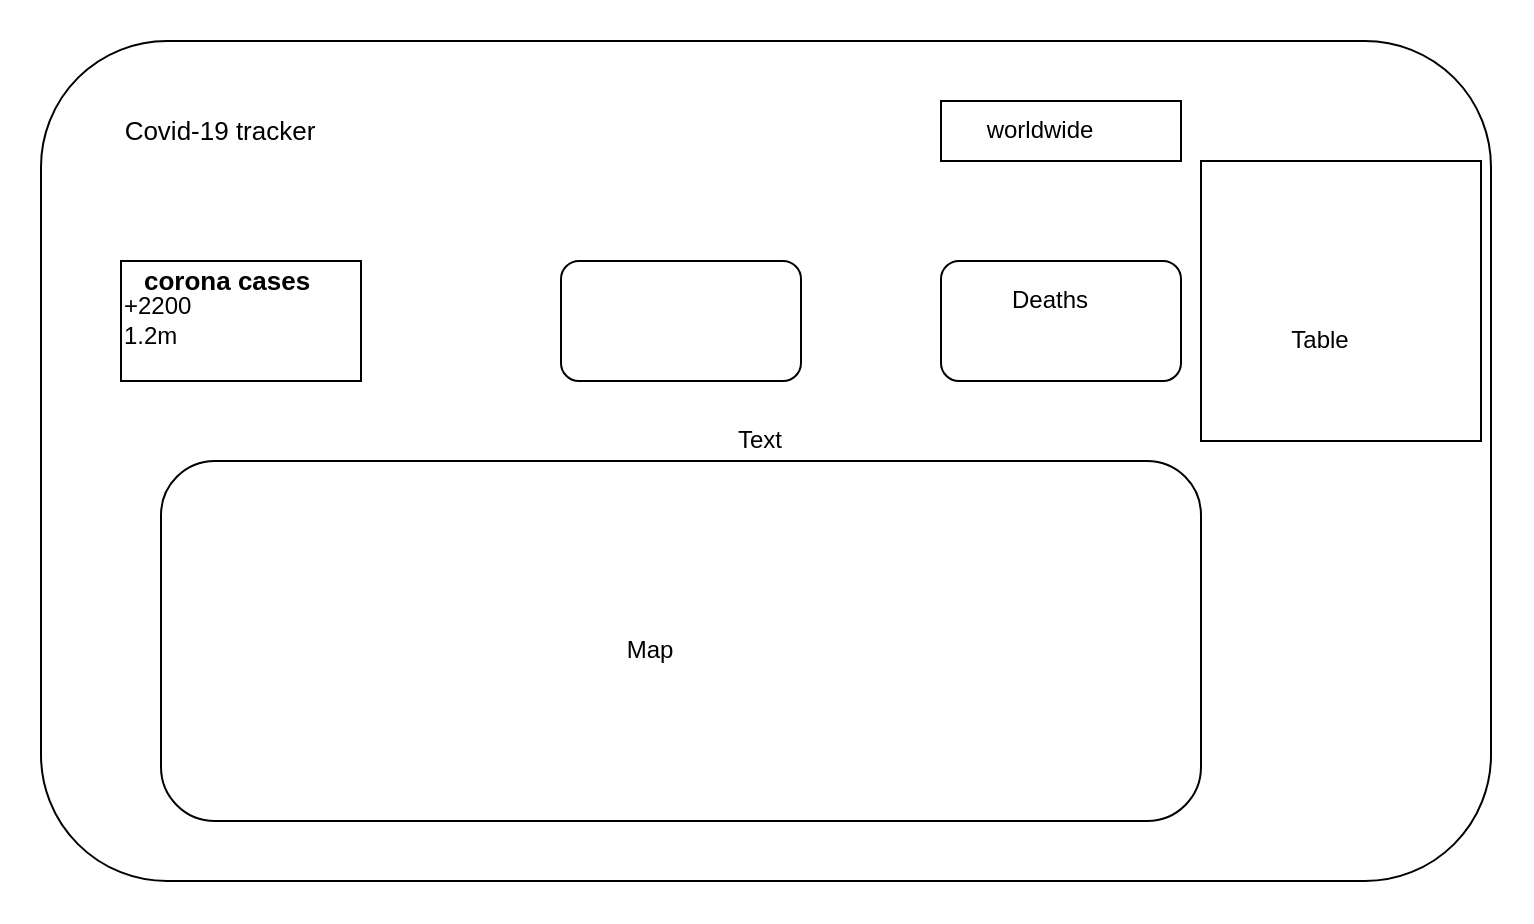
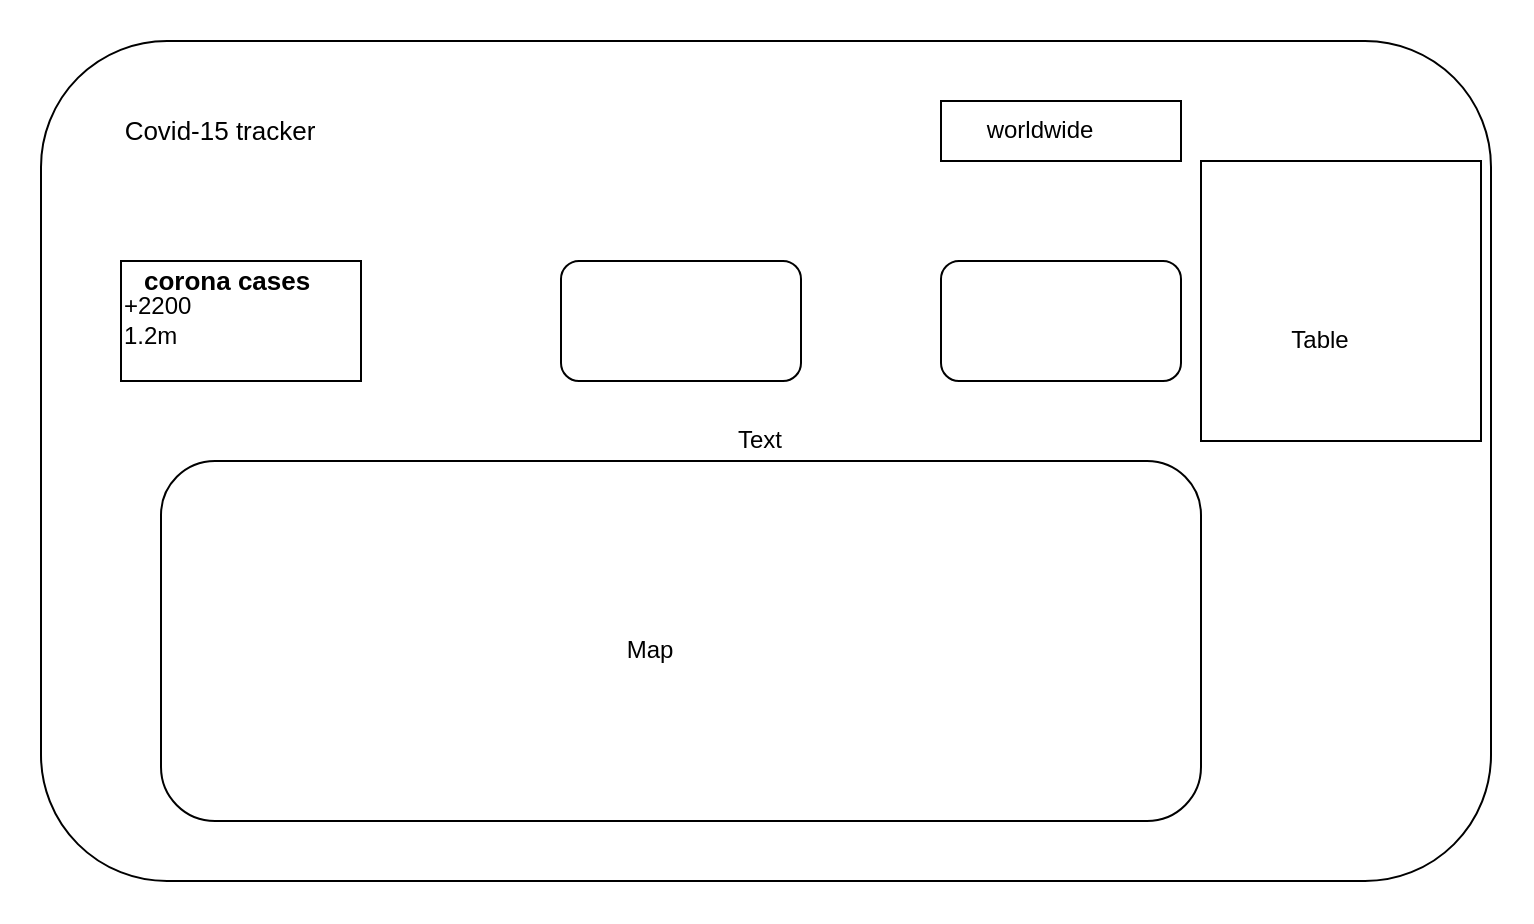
node "Covid-19 tracker": label "Covid-19 tracker" -> "Covid-15 tracker"
node "Deaths": removed
